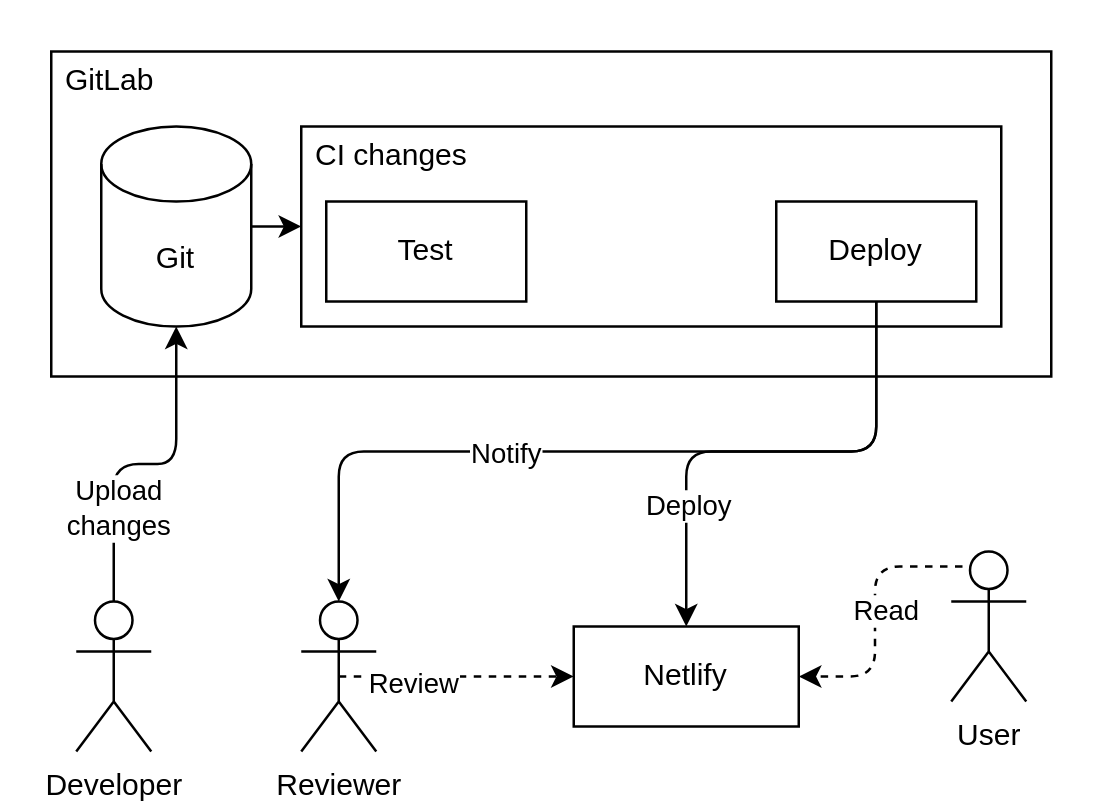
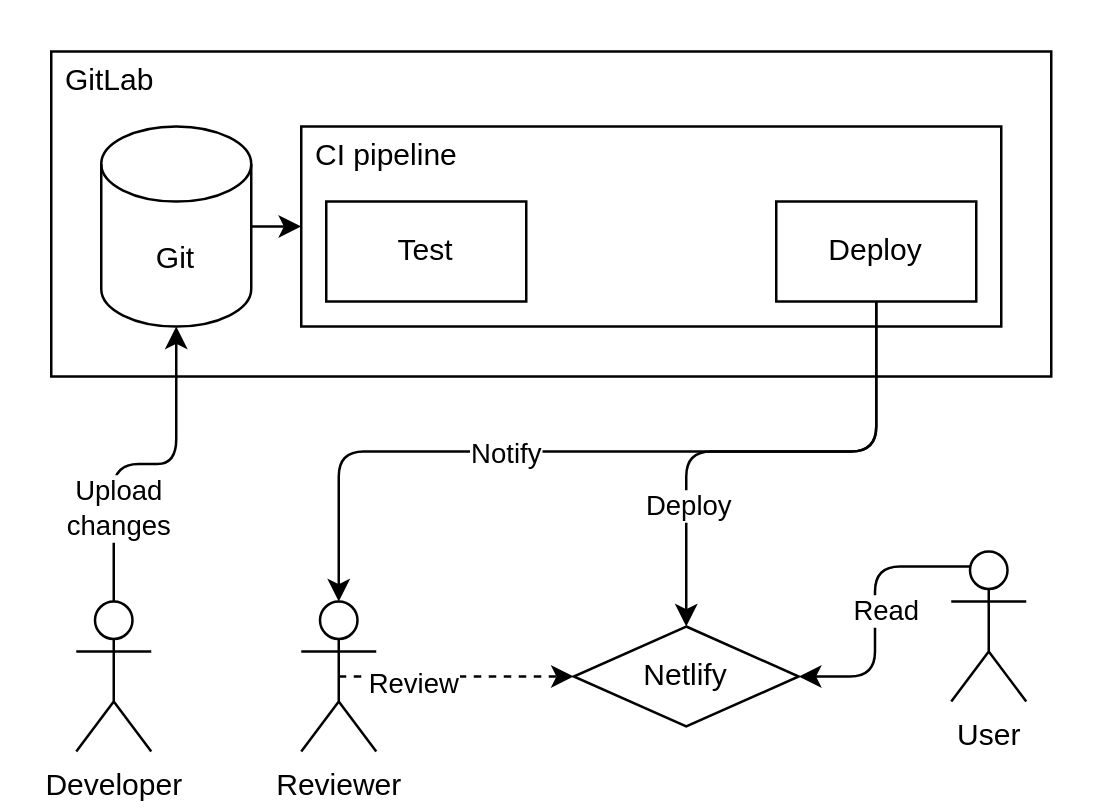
node "CI changes": label "CI changes" -> "CI pipeline"
edge "User" -> "Netlify": style dashed -> solid
node "Netlify": shape rectangle -> diamond
